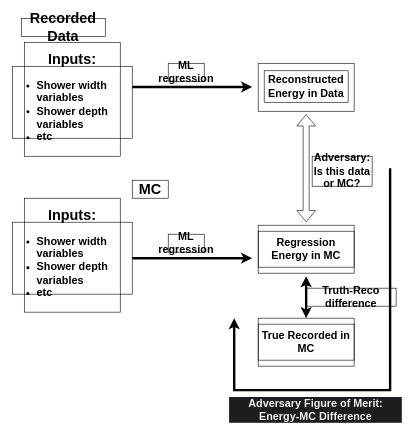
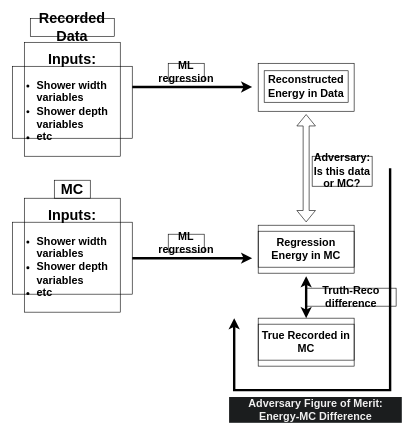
node "Recorded Data": moved (63, 27) -> (72, 27)
node "MC": moved (150, 189) -> (72, 189)
